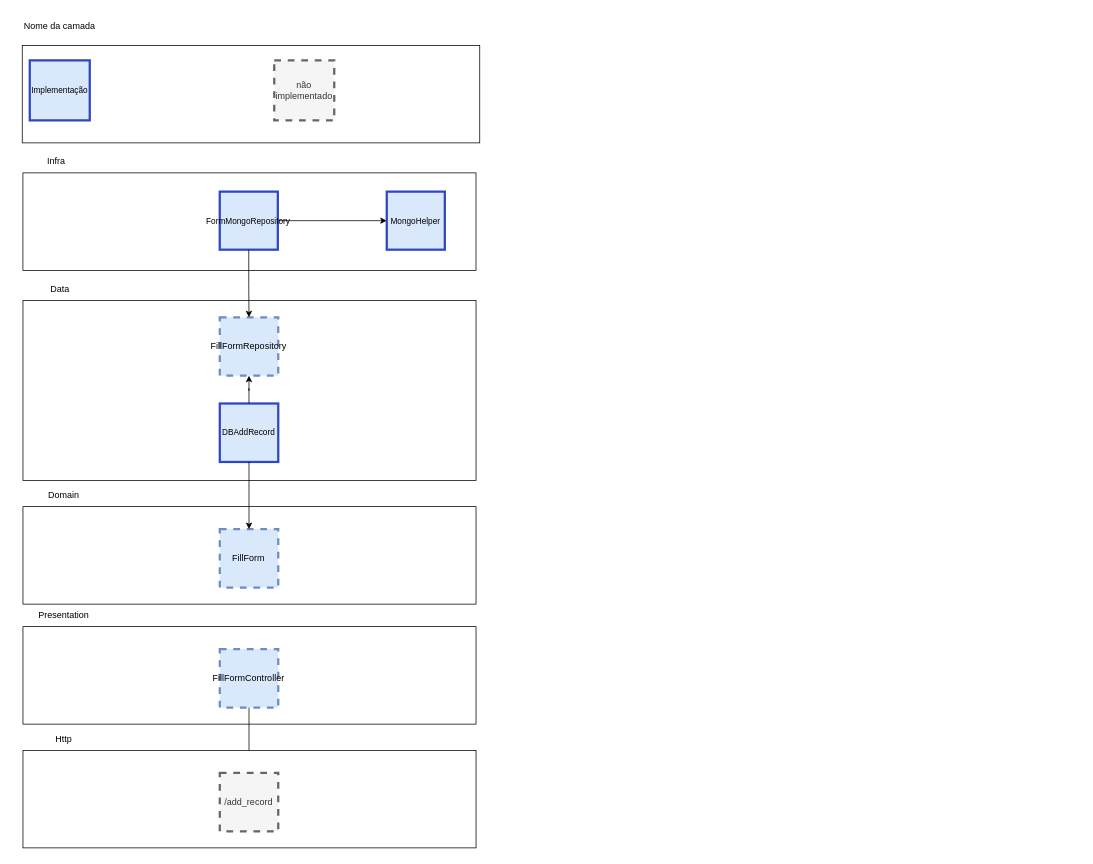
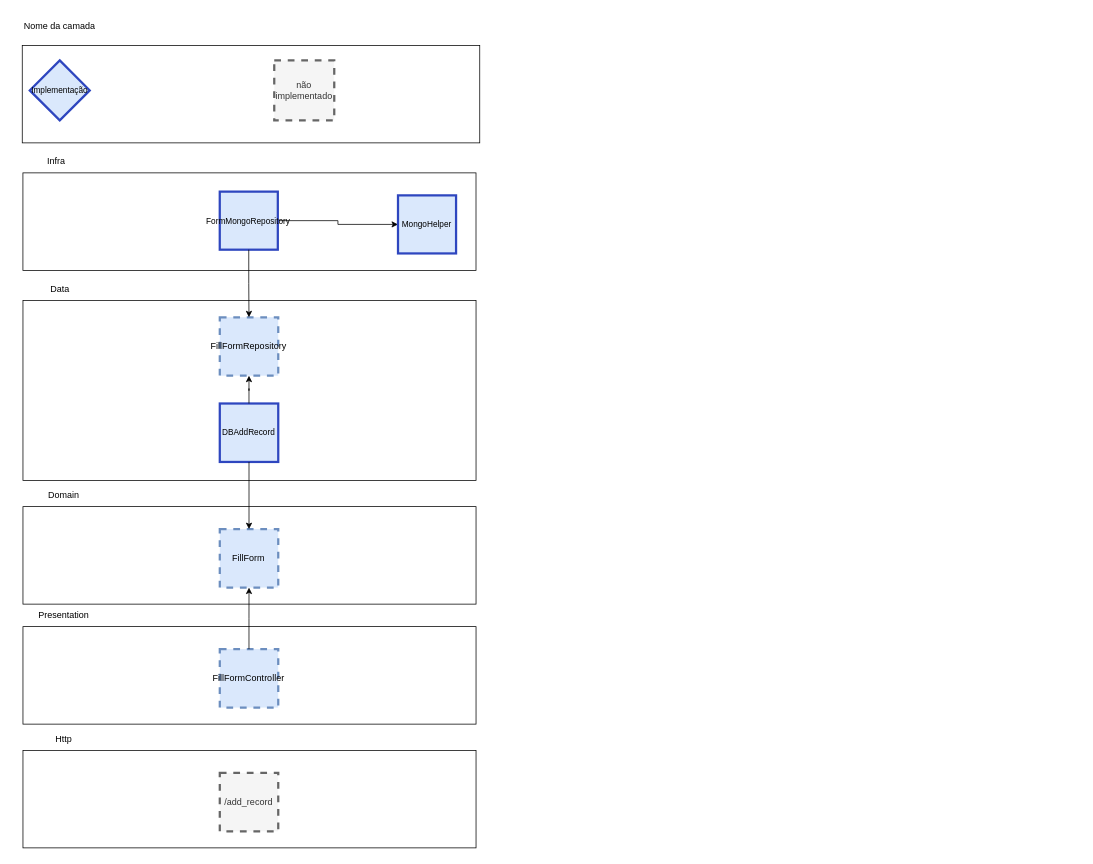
node "Implementação": shape rectangle -> diamond
node "MongoHelper": moved (416, 221) -> (427, 224)
edge "FillFormController" -> "/add_record": now "FillFormController" -> "FillForm"
